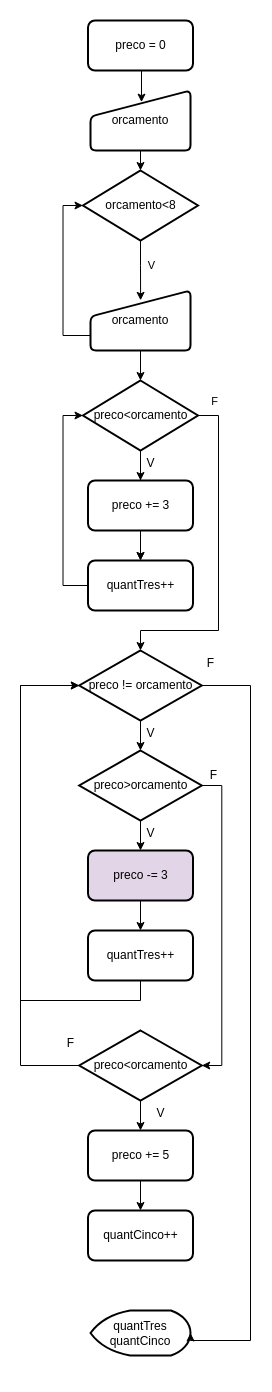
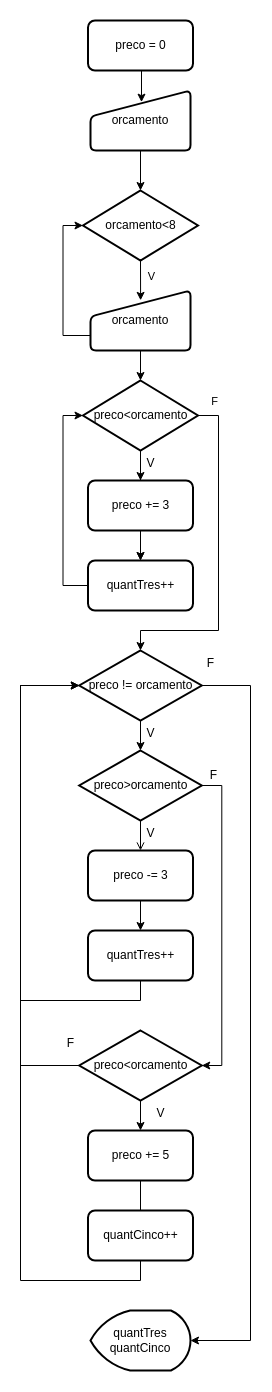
node "orcamento<8": moved (141, 206) -> (141, 226)
edge "preco>orcamento" -> "preco -= 3": arrowhead classic -> open
node "preco -= 3": fillcolor #e1d5e7 -> #ffffff
edge "preco += 5" -> "quantCinco++": arrowhead classic -> none
edge "quantCinco++" -> "preco != orcamento": added
node "quantTres quantCinco": size 100x45 -> 100x60
